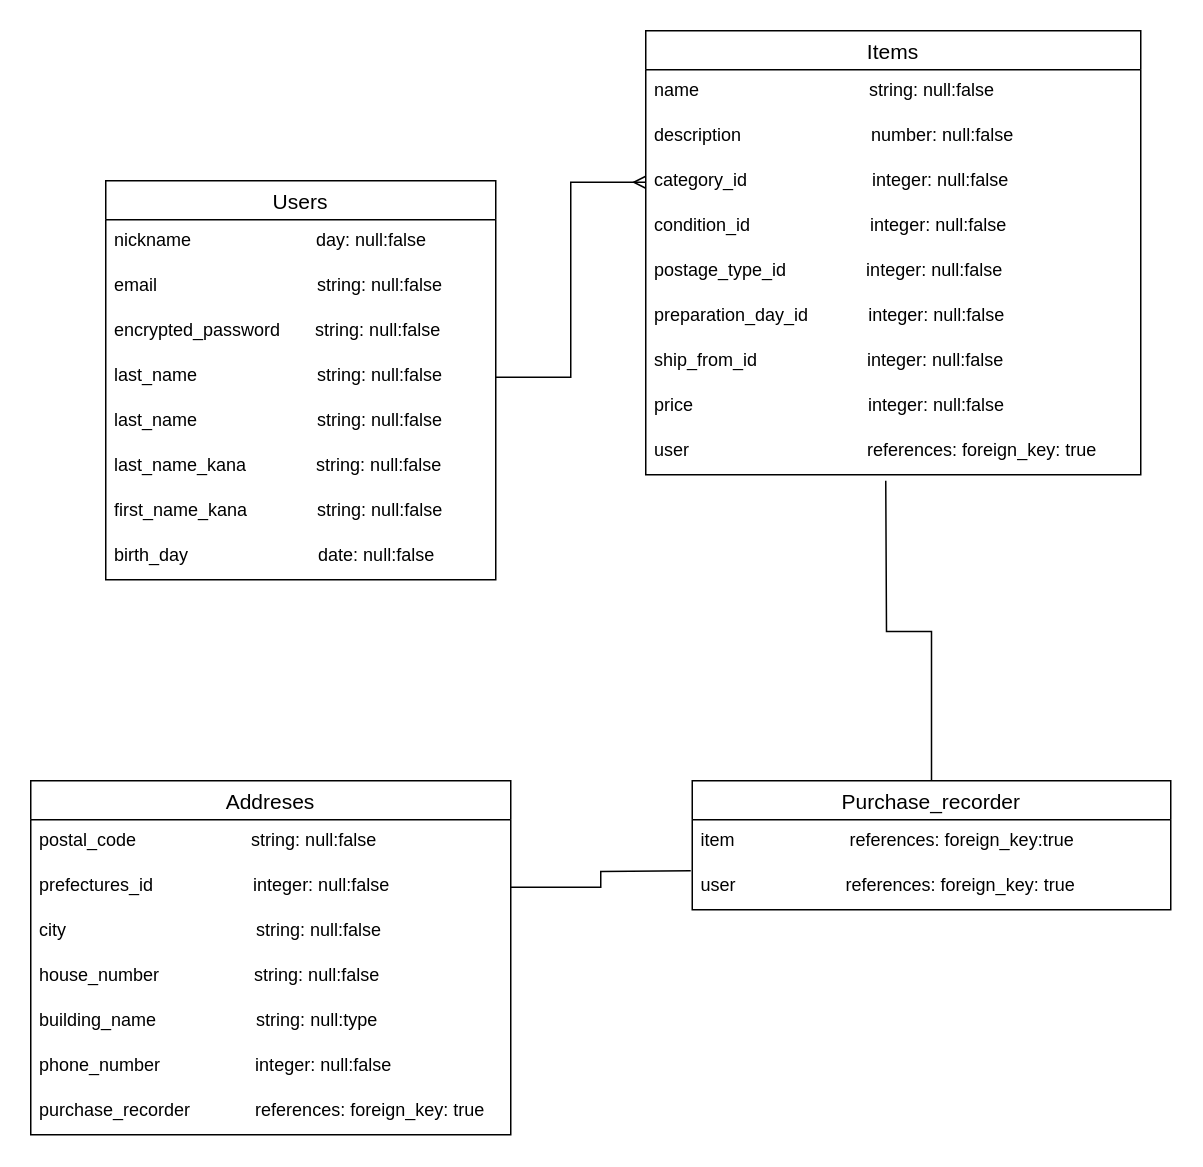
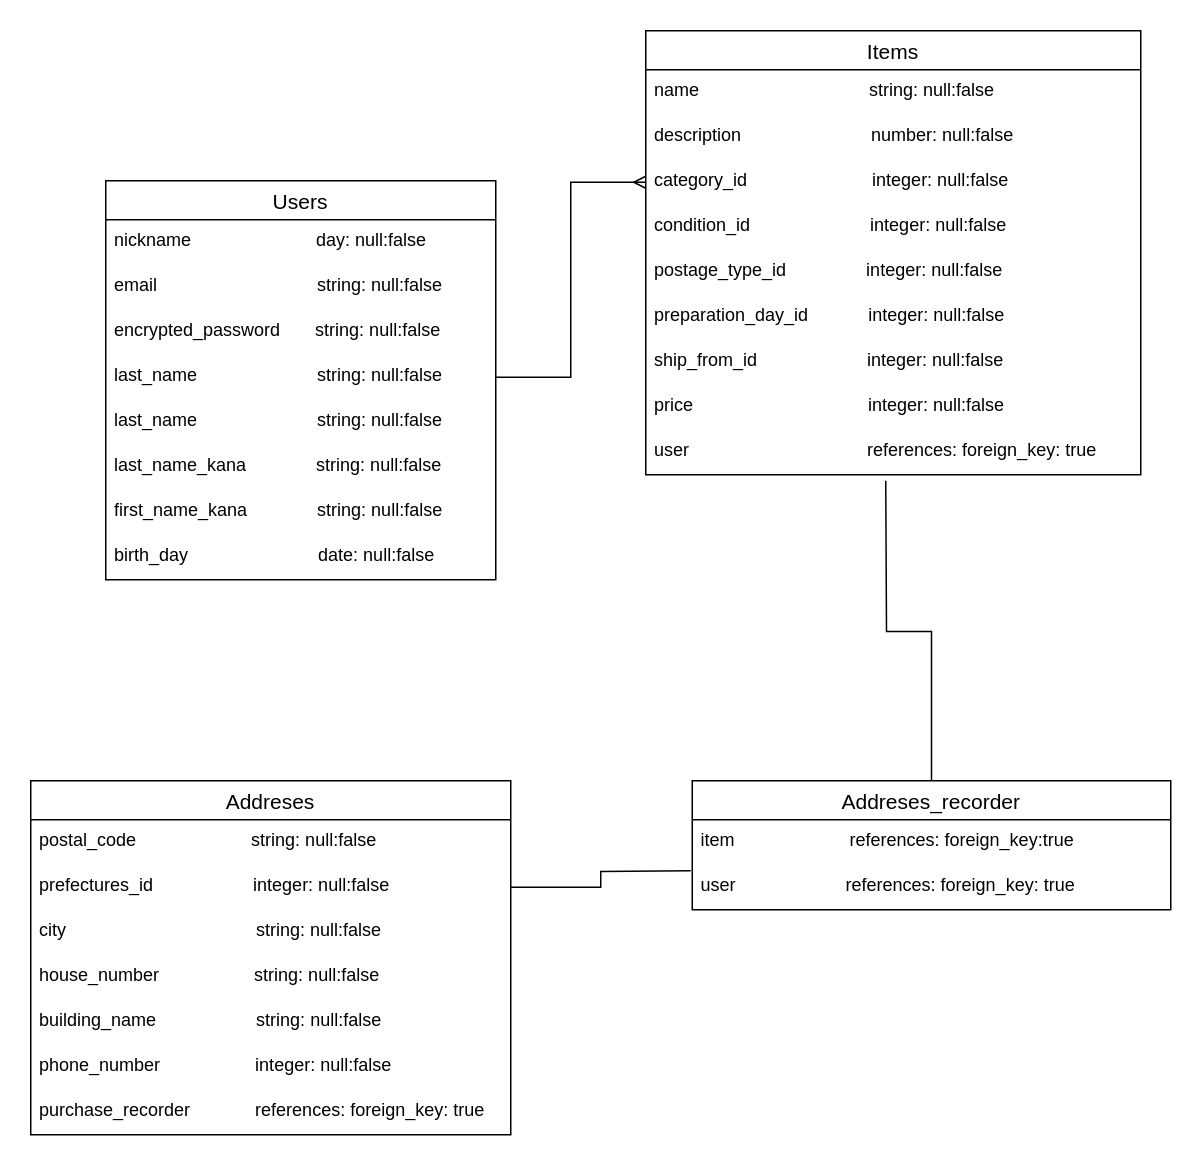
node "Purchase_recorder": label "Purchase_recorder" -> "Addreses_recorder"
node "building_name string: null:type": label "building_name string: null:type" -> "building_name string: null:false"
